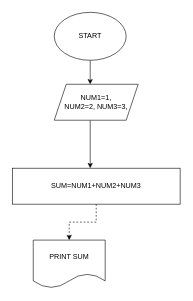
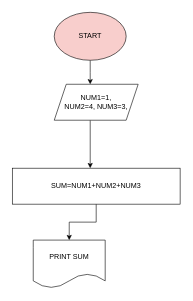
node "START": fillcolor #ffffff -> #f8cecc
node "NUM1=1, NUM2=2, NUM3=3,": label "NUM1=1, NUM2=2, NUM3=3," -> "NUM1=1, NUM2=4, NUM3=3,"
edge "SUM=NUM1+NUM2+NUM3" -> "PRINT SUM": style dashed -> solid
